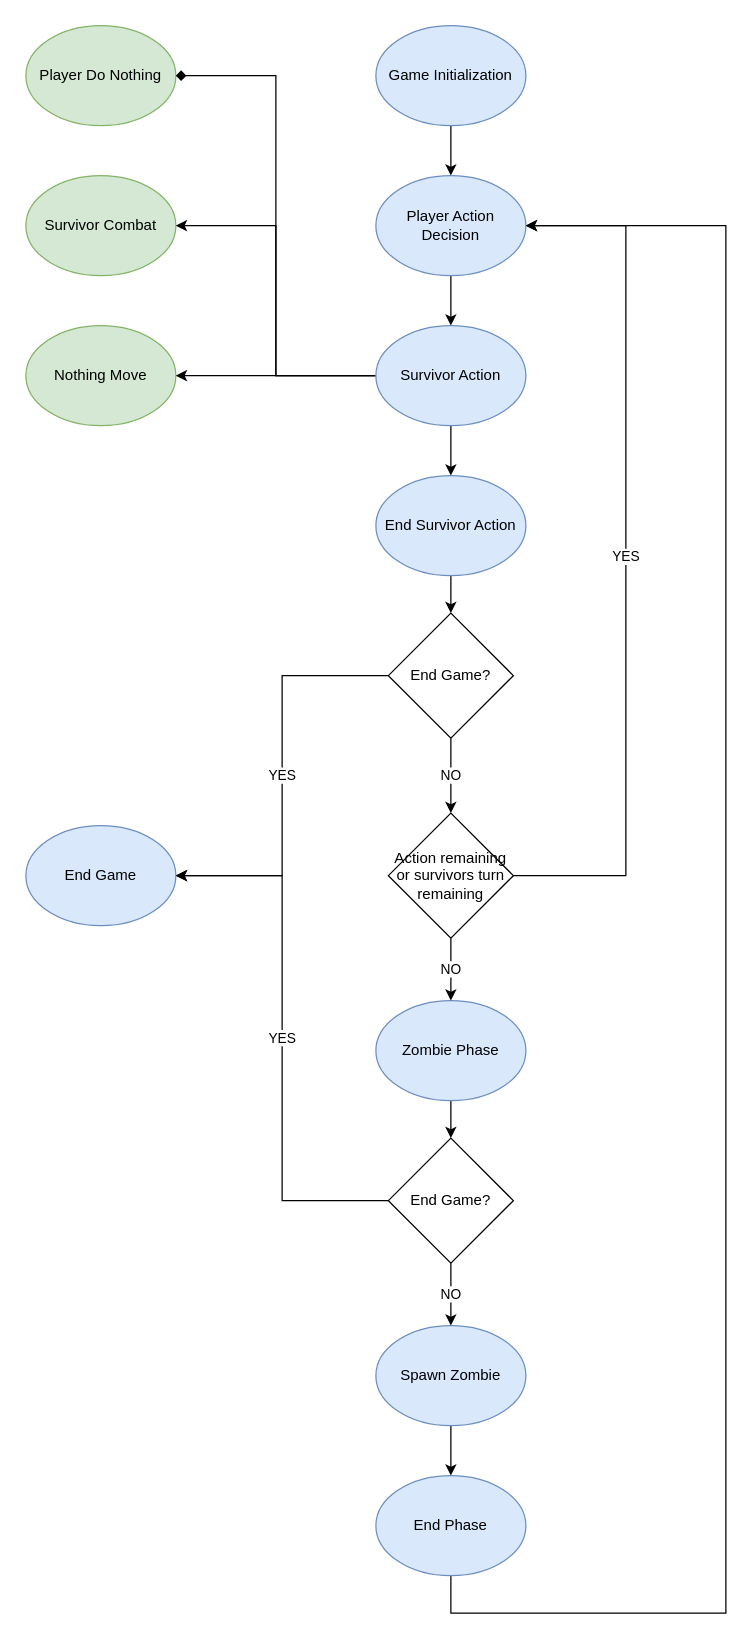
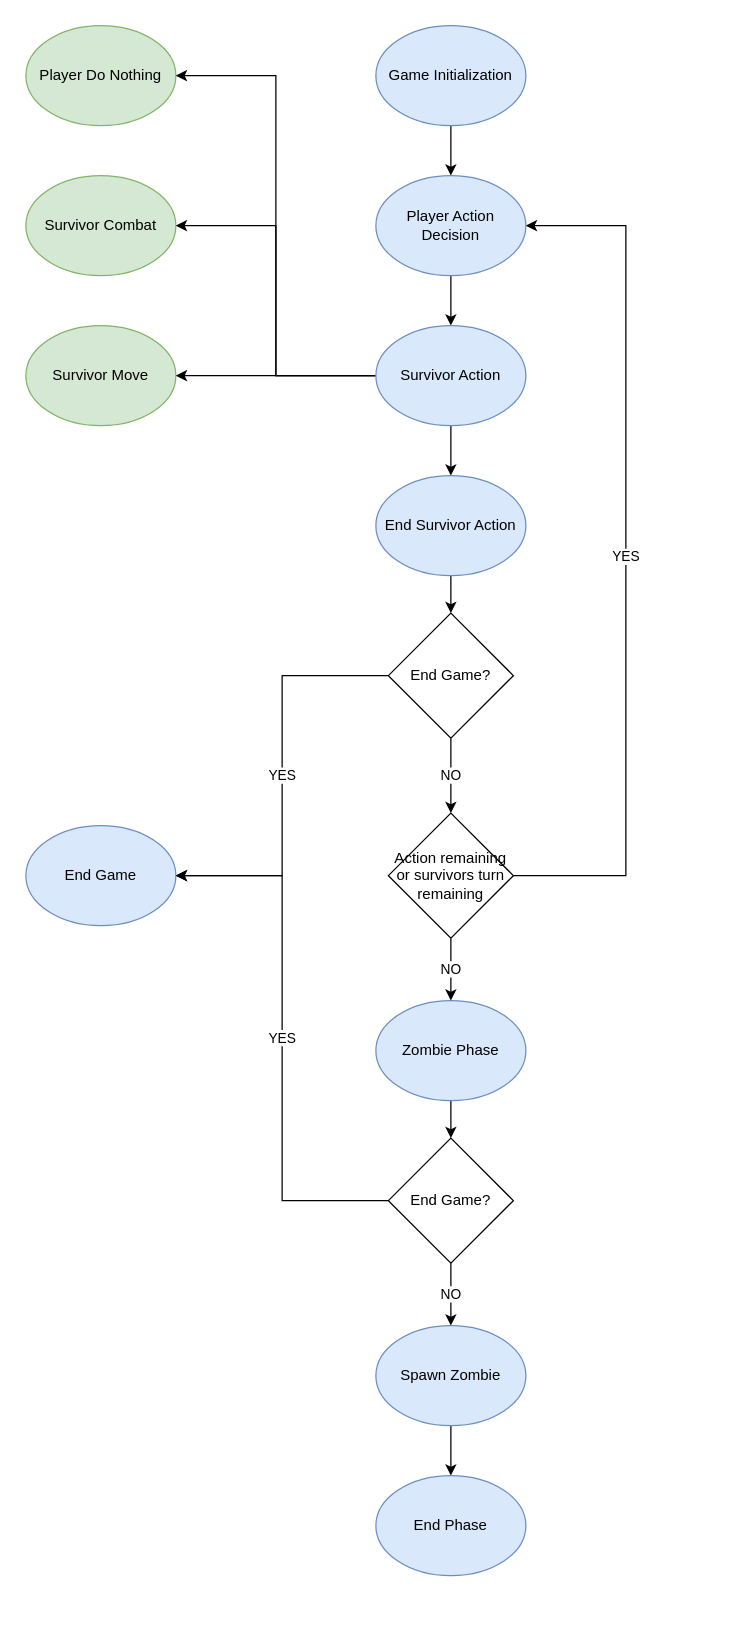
edge "Survivor Action" -> "Player Do Nothing": arrowhead diamond -> classic
node "Nothing Move": label "Nothing Move" -> "Survivor Move"
edge "End Phase" -> "Player Action Decision": removed
